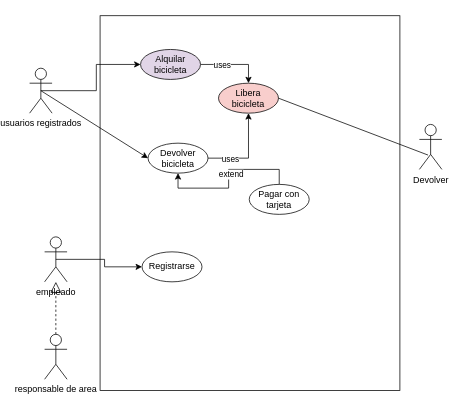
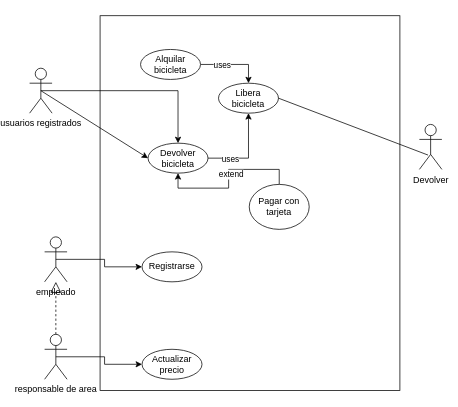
edge "usuarios registrados" -> "Alquilar bicicleta": now "usuarios registrados" -> "Devolver bicicleta"
node "Alquilar bicicleta": fillcolor #e1d5e7 -> #ffffff
node "Libera bicicleta": fillcolor #f8cecc -> #ffffff
node "Pagar con tarjeta": size 60x30 -> 60x45
edge "responsable de area" -> "Actualizar precio": added
node "Actualizar precio": added
